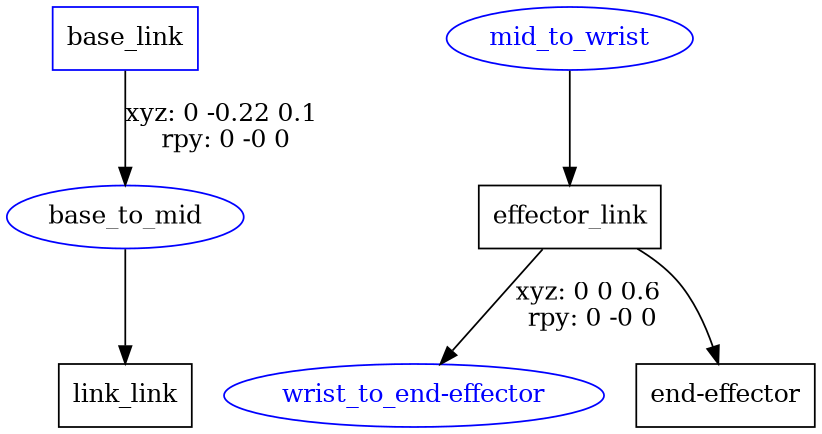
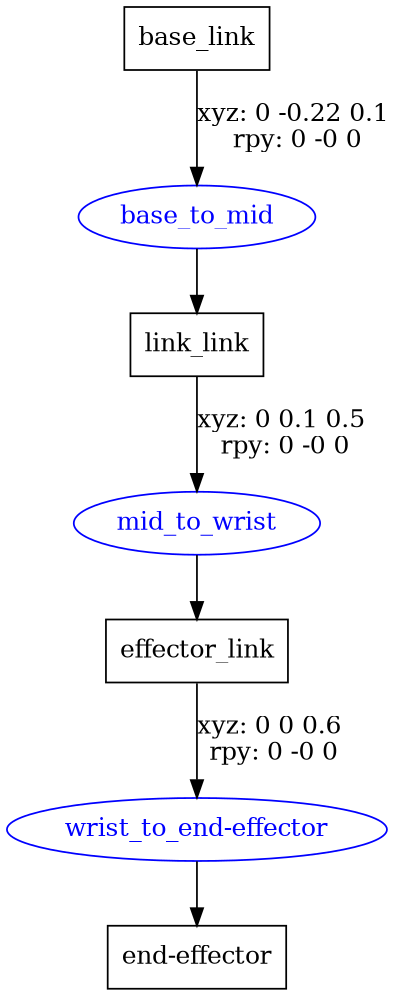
node "base_link": color blue -> black
node "base_to_mid": fontcolor black -> blue
edge "effector_link" -> "end-effector": now "wrist_to_end-effector" -> "end-effector"
edge "link_link" -> "mid_to_wrist": added, label "xyz: 0 0.1 0.5 rpy: 0 -0 0"
